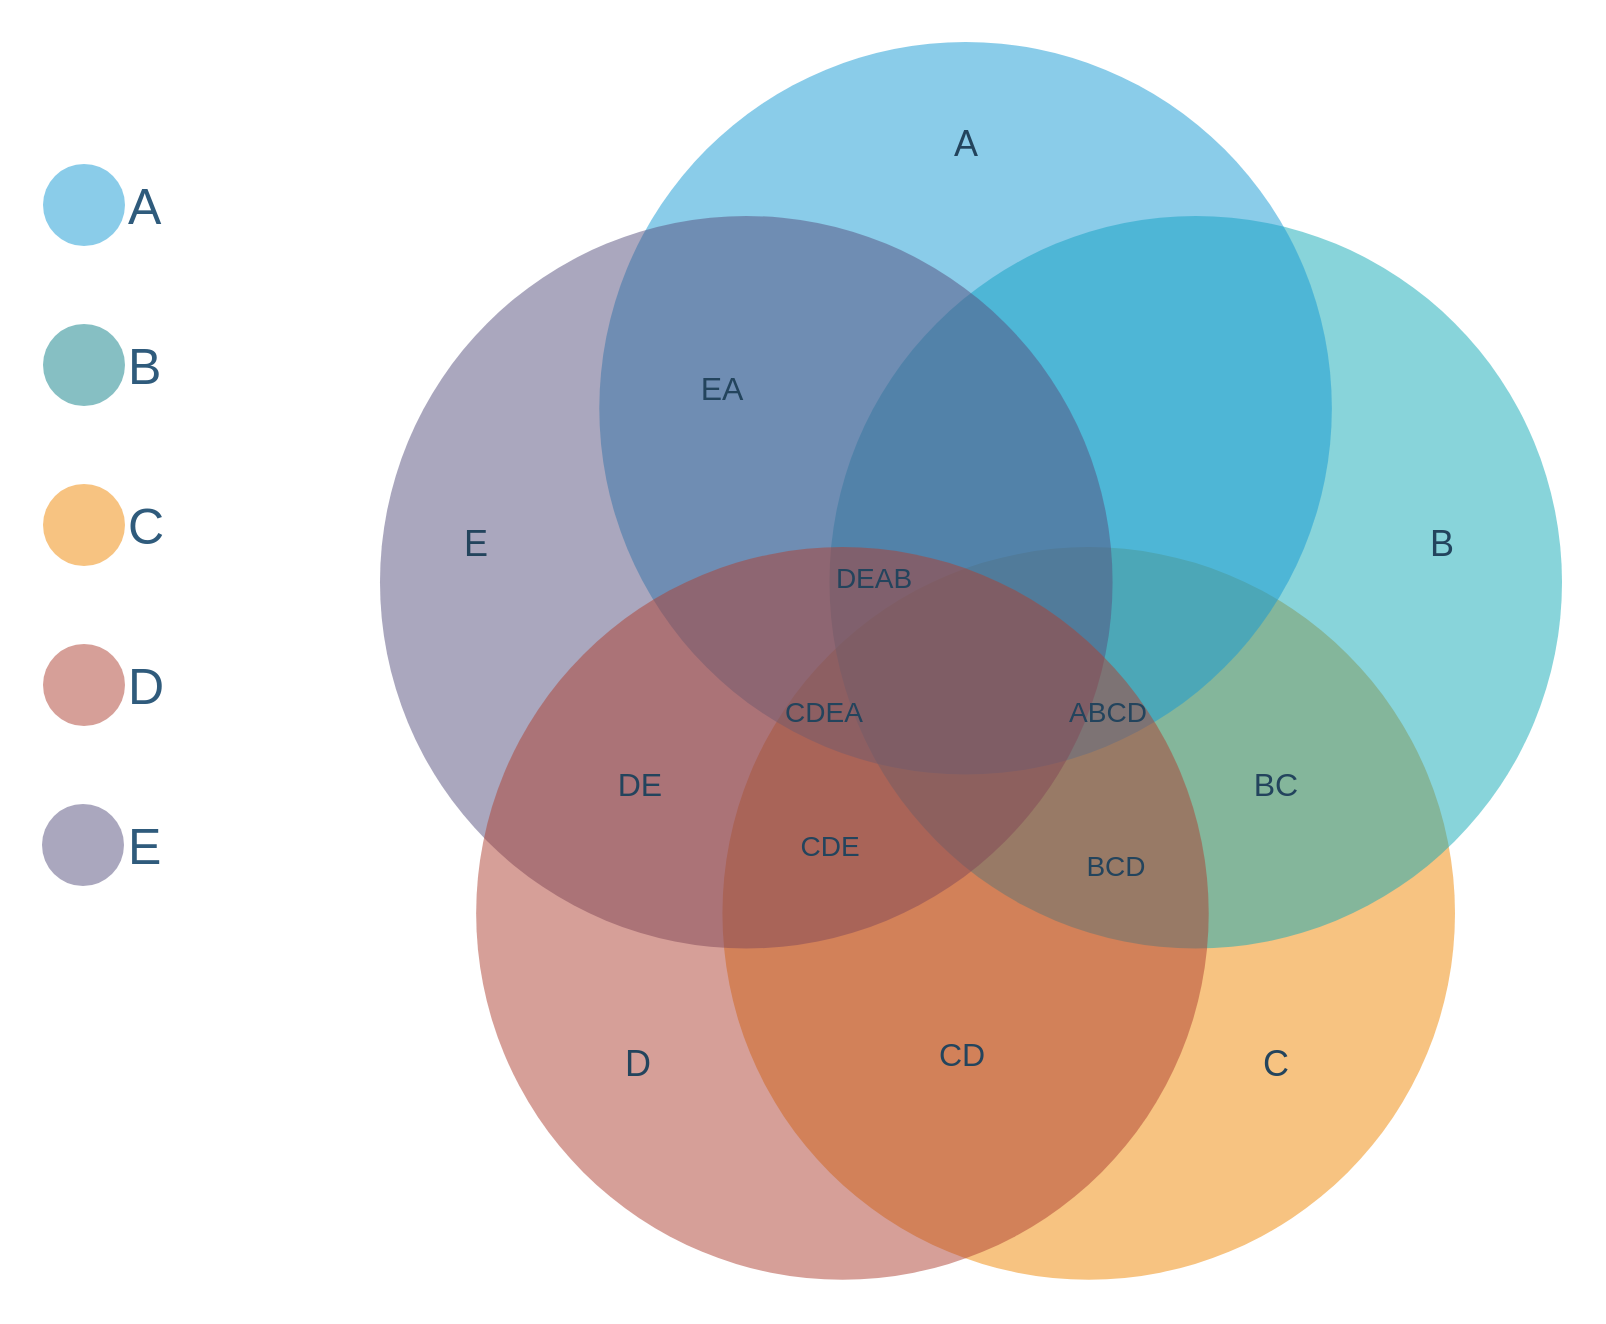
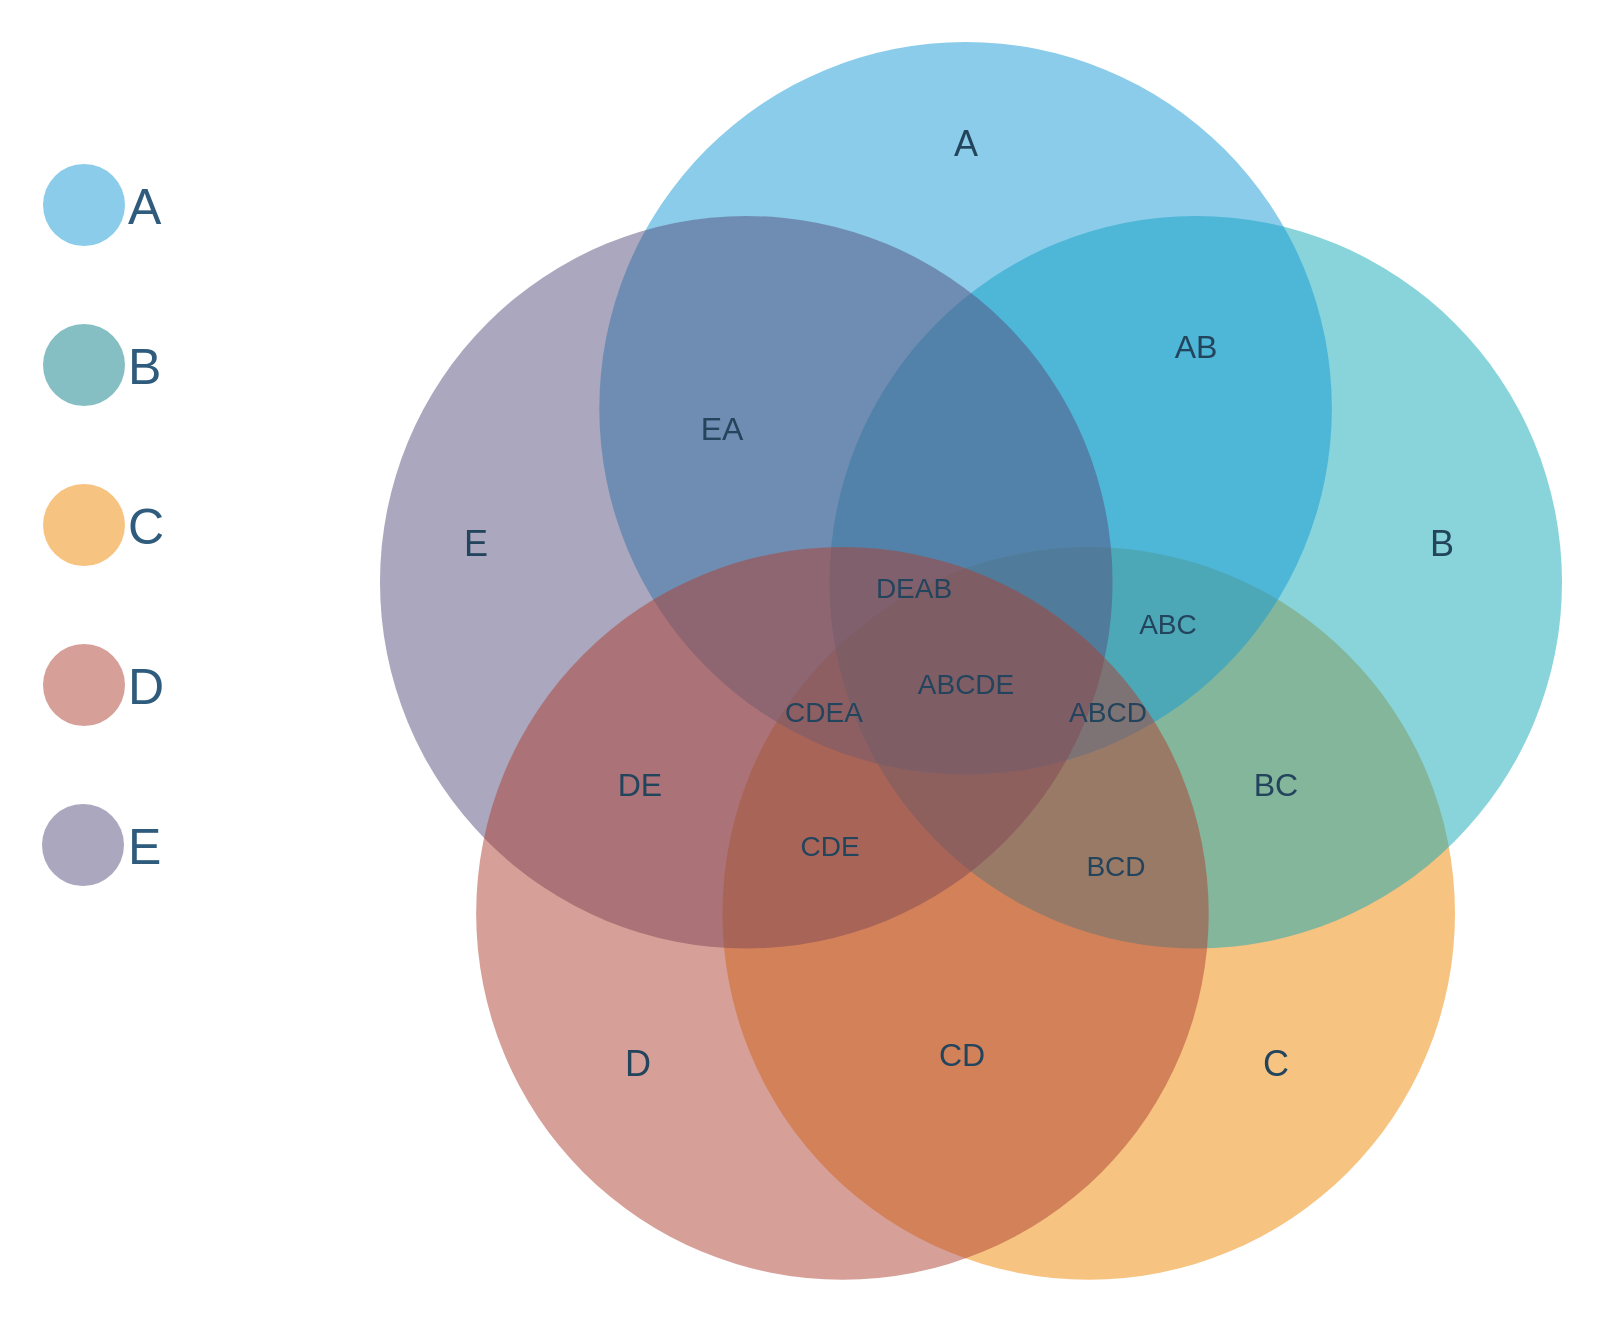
node "AB": added
node "EA": moved (722, 388) -> (722, 428)
node "DEAB": moved (874, 578) -> (914, 588)
node "ABC": added
node "ABCDE": added
